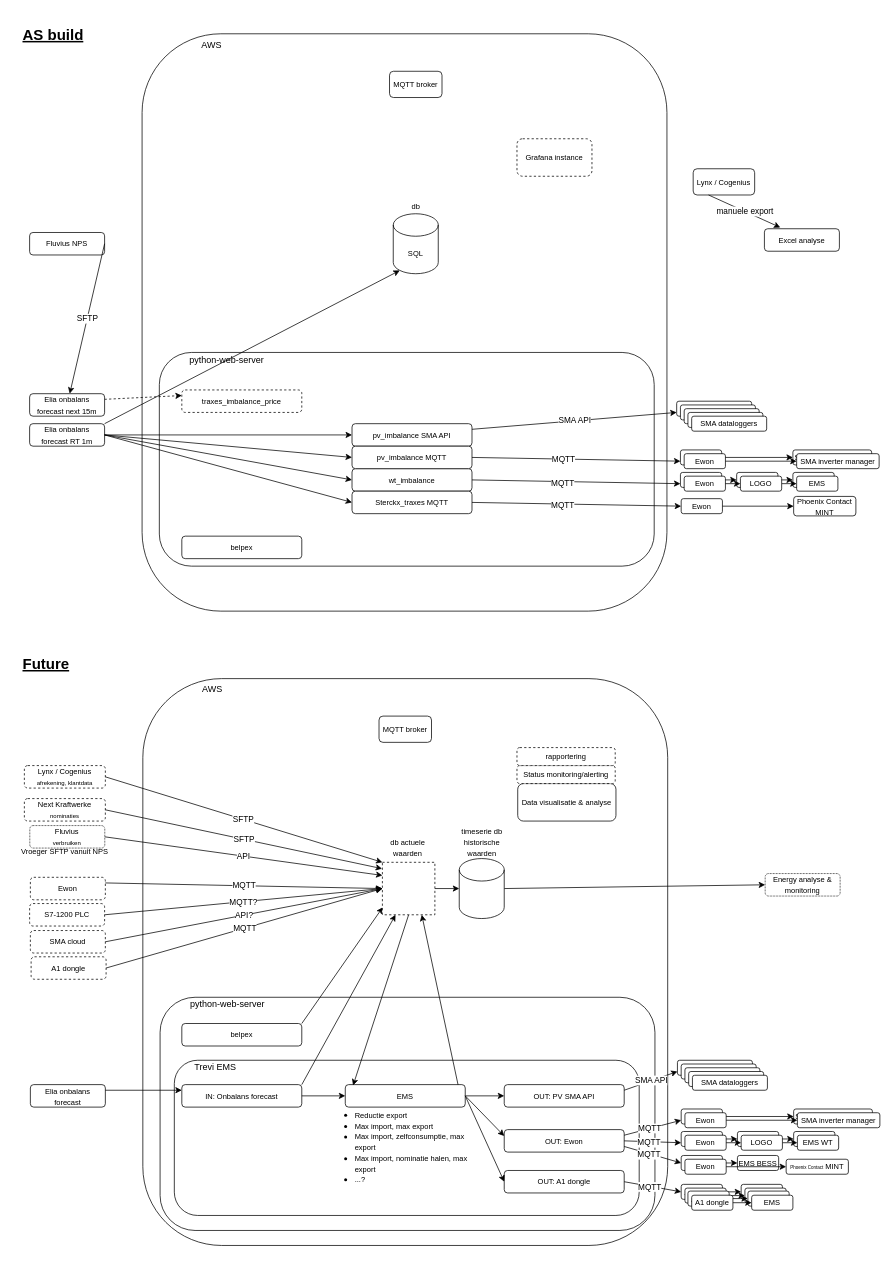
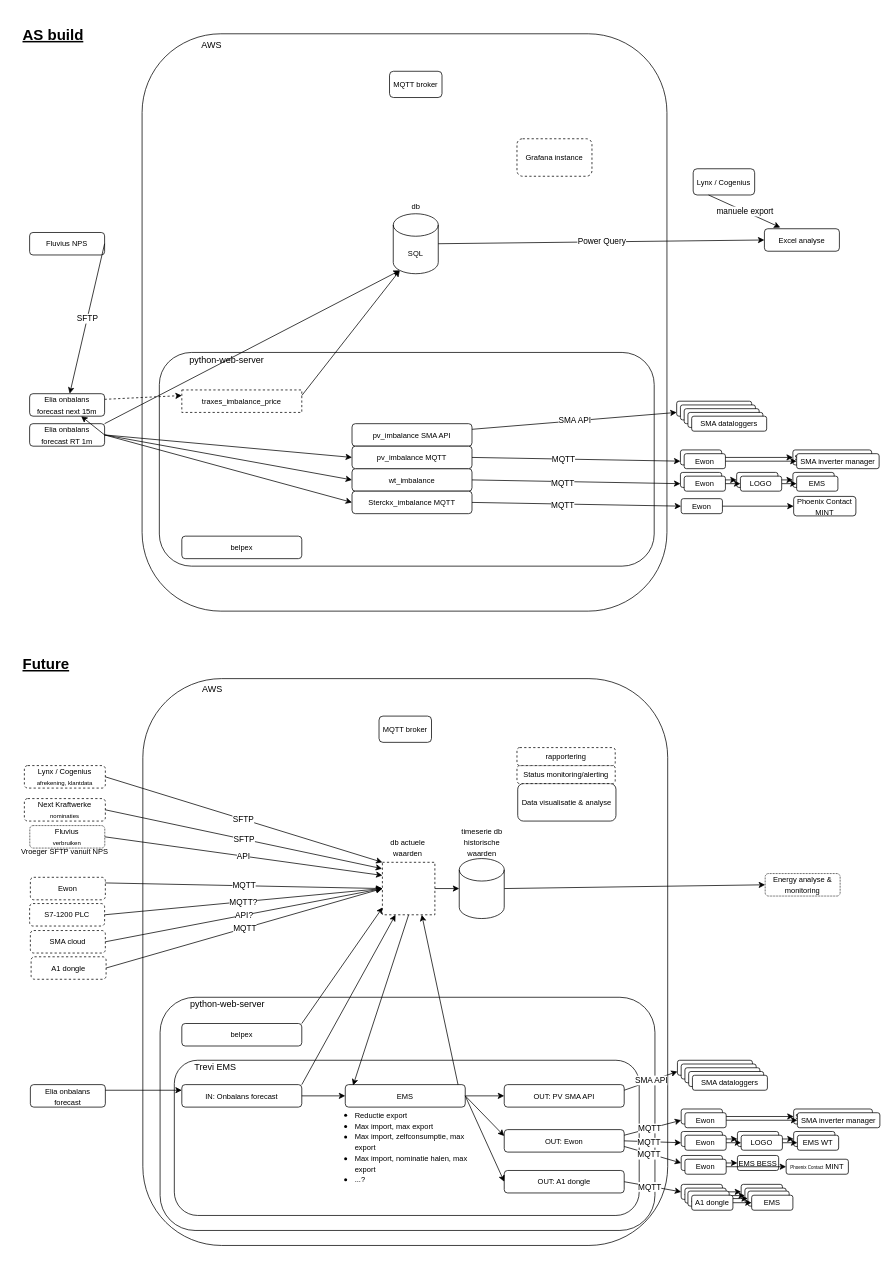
edge "SQL" -> "Excel analyse": added, label "Power Query"
edge "traxes_imbalance_price" -> "SQL": added
node "traxes_imbalance_price": shape rounded rectangle -> rectangle
edge "Elia onbalans forecast RT 1m" -> "pv_imbalance SMA API": now "Elia onbalans forecast RT 1m" -> "Elia onbalans forecast next 15m"
node "Sterckx_traxes MQTT": label "Sterckx_traxes MQTT" -> "Sterckx_imbalance MQTT"
